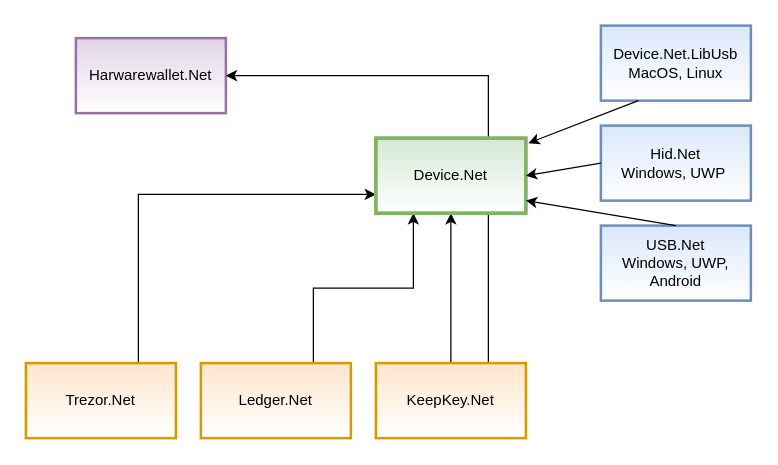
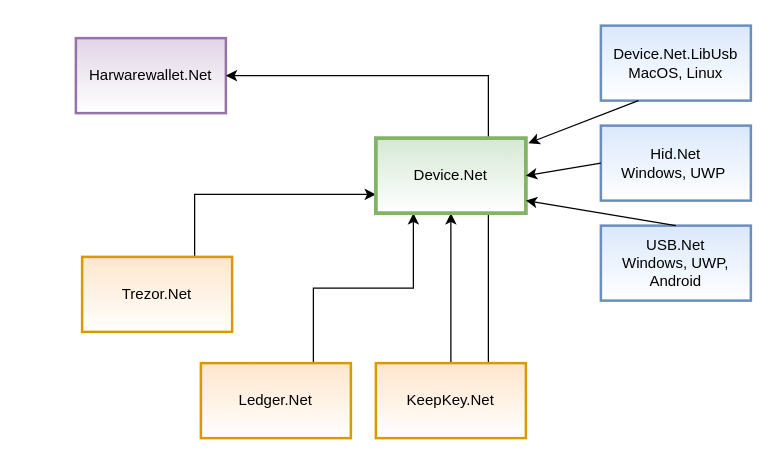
node "Trezor.Net": moved (101, 401) -> (157, 294)
